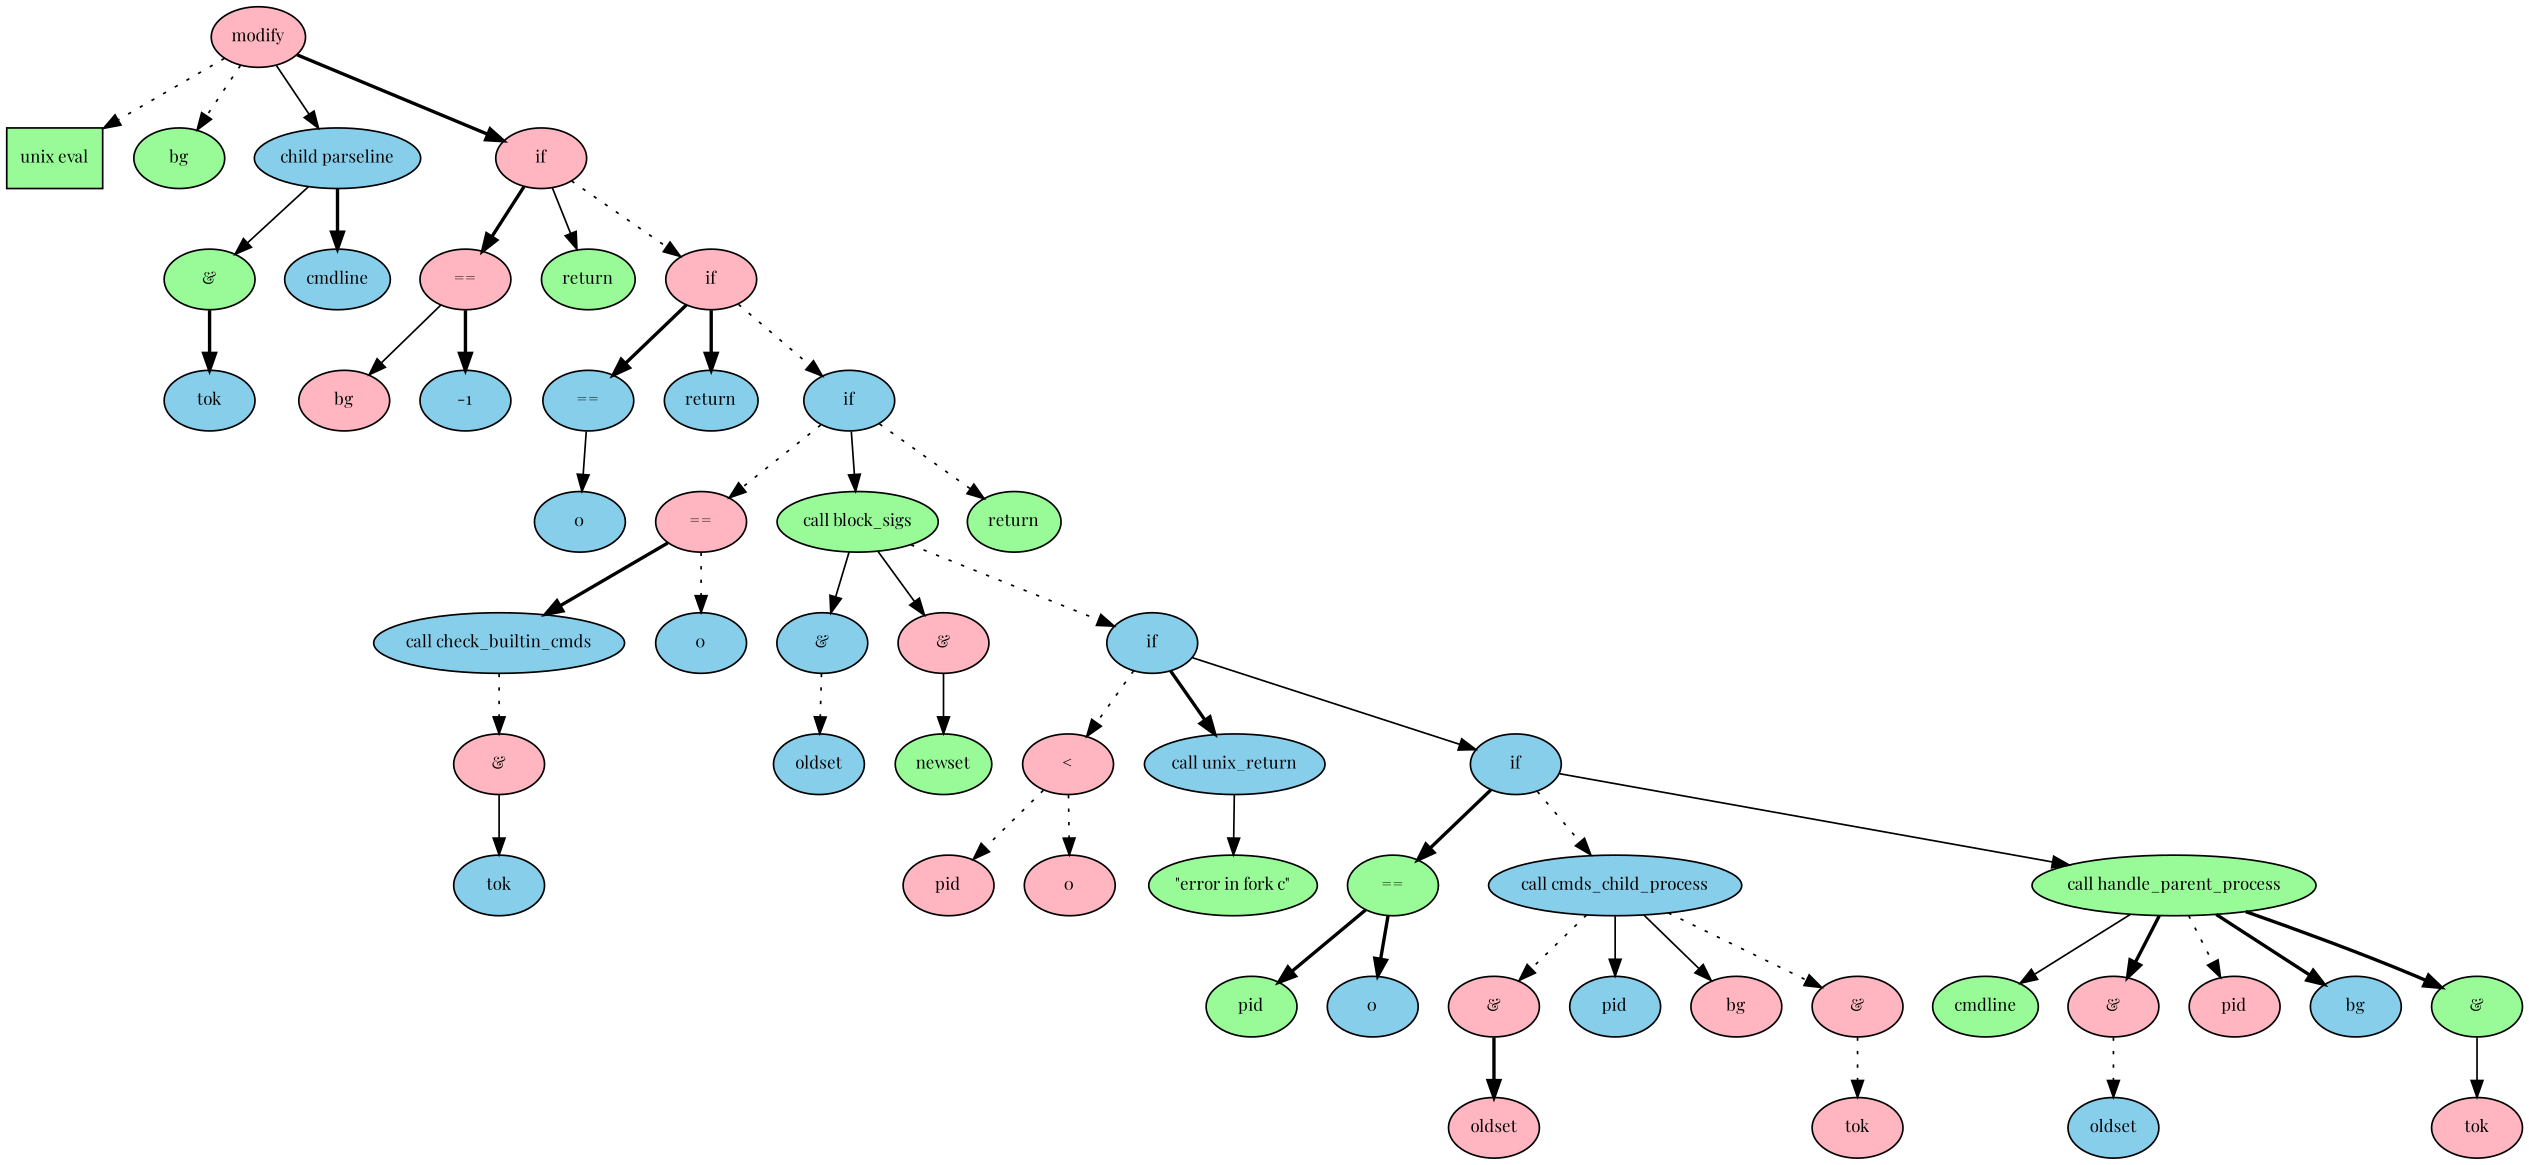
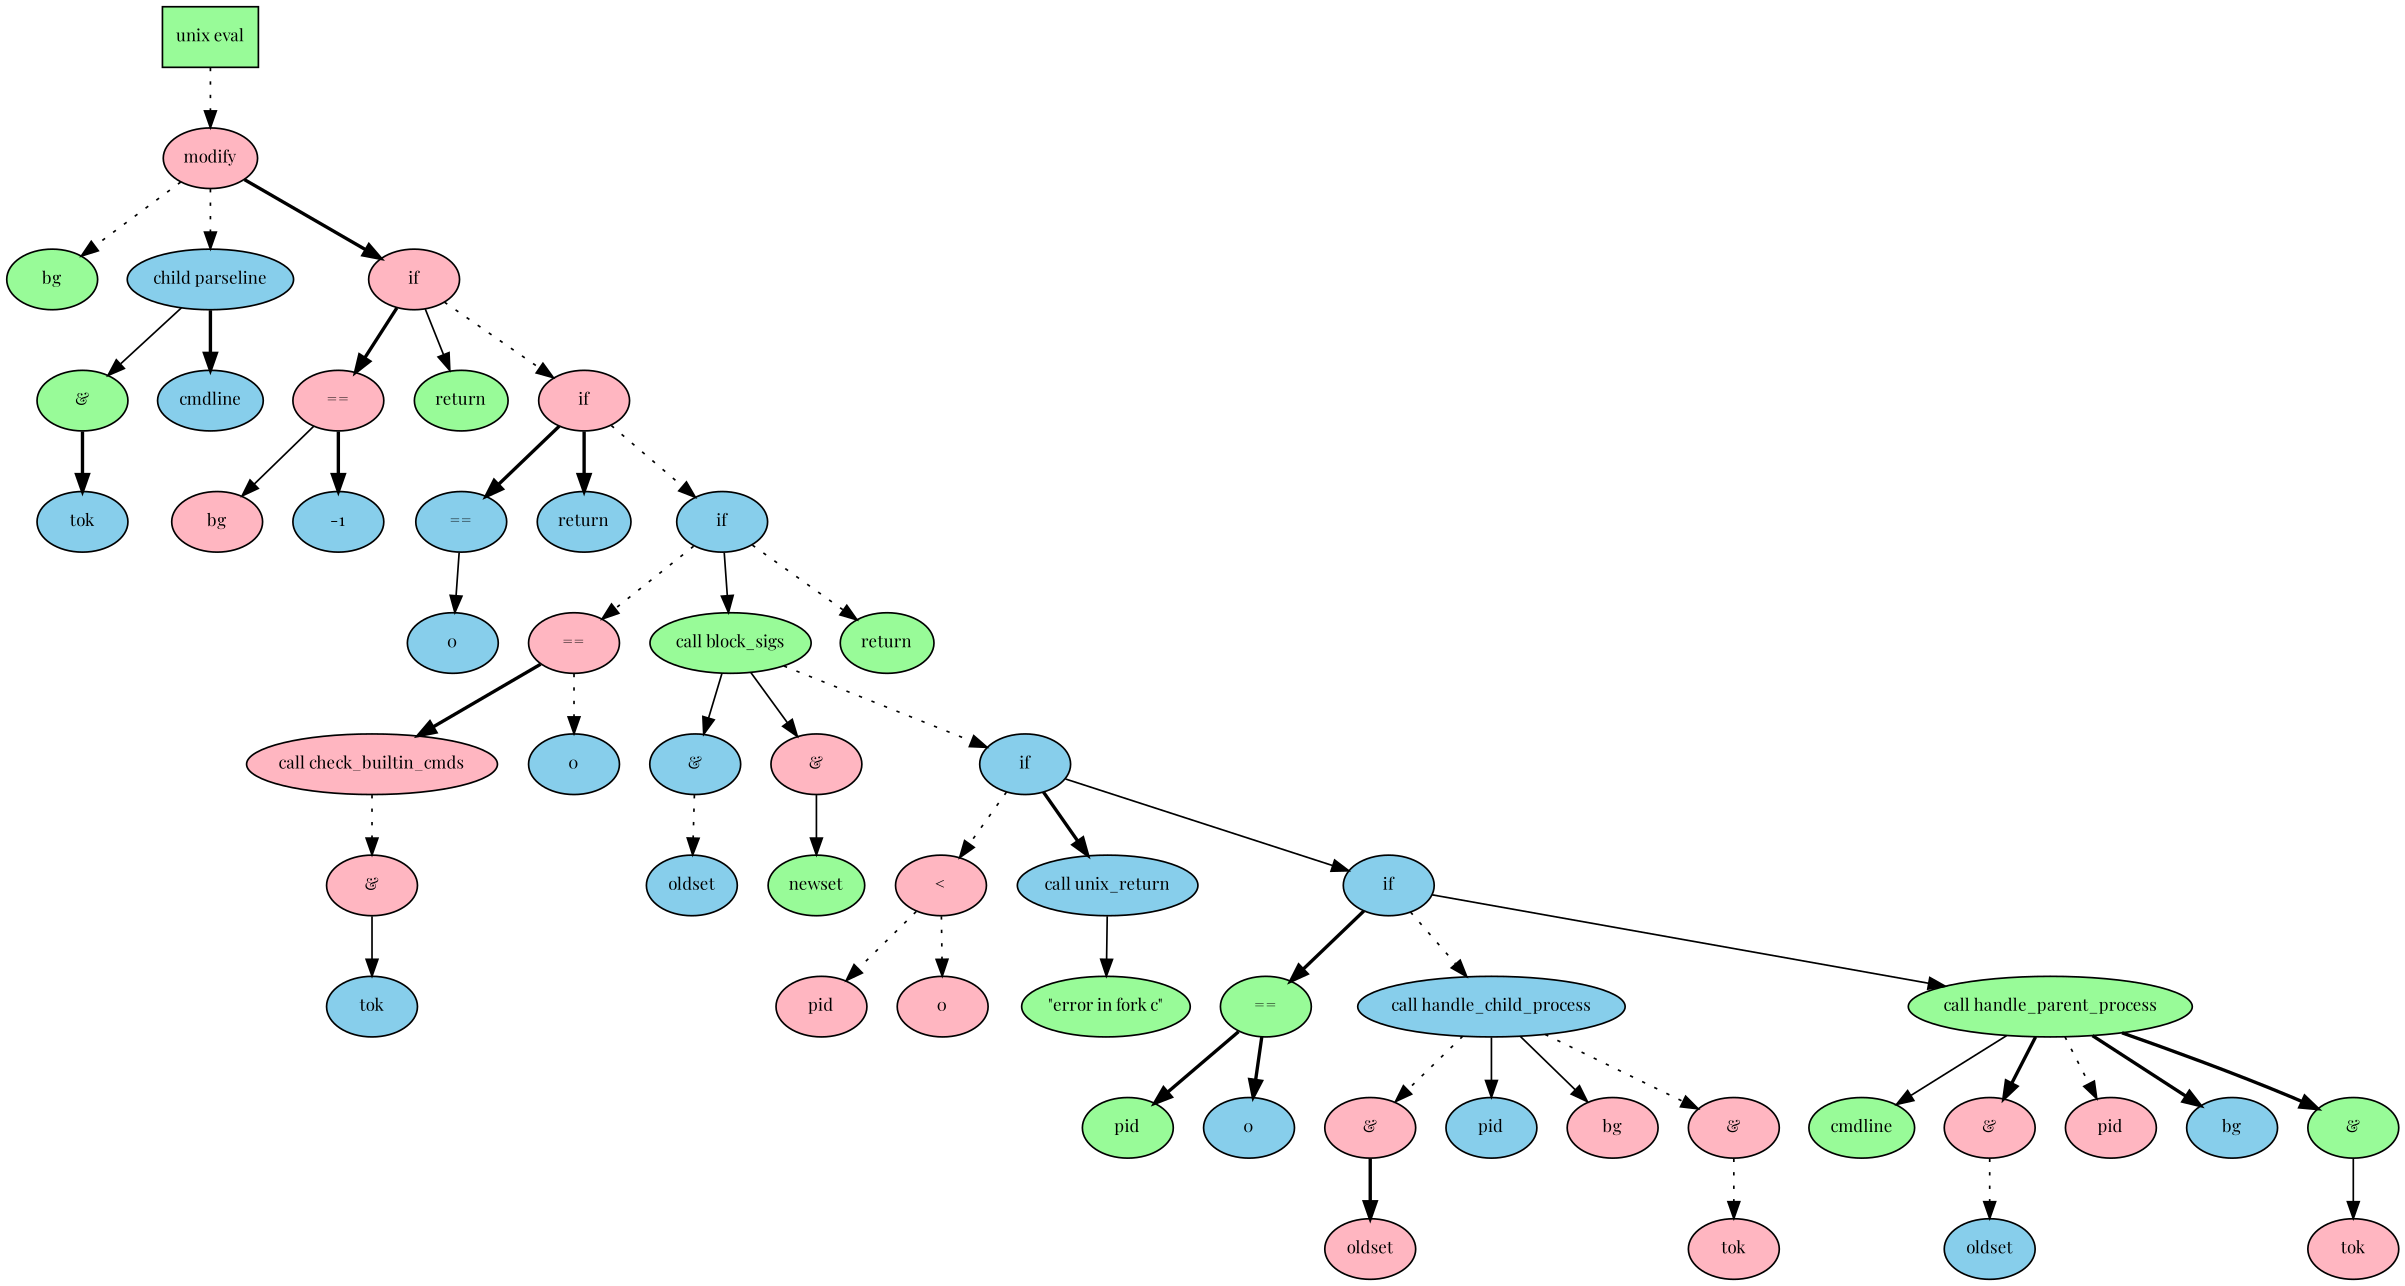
edge "modify" -> "unix eval": reversed
edge "modify" -> "child parseline": style solid -> dotted
node "call check_builtin_cmds": fillcolor skyblue -> lightpink
node "call cmds_child_process": label "call cmds_child_process" -> "call handle_child_process"
